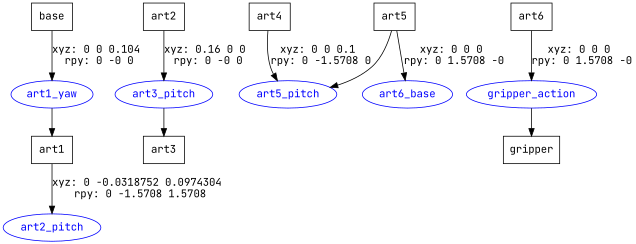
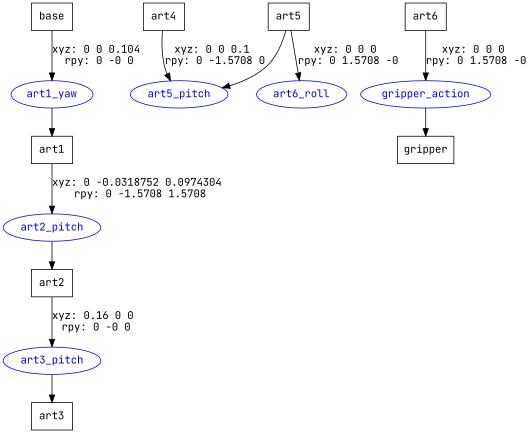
node "art6_base": label "art6_base" -> "art6_roll"
edge "art2_pitch" -> "art2": added
